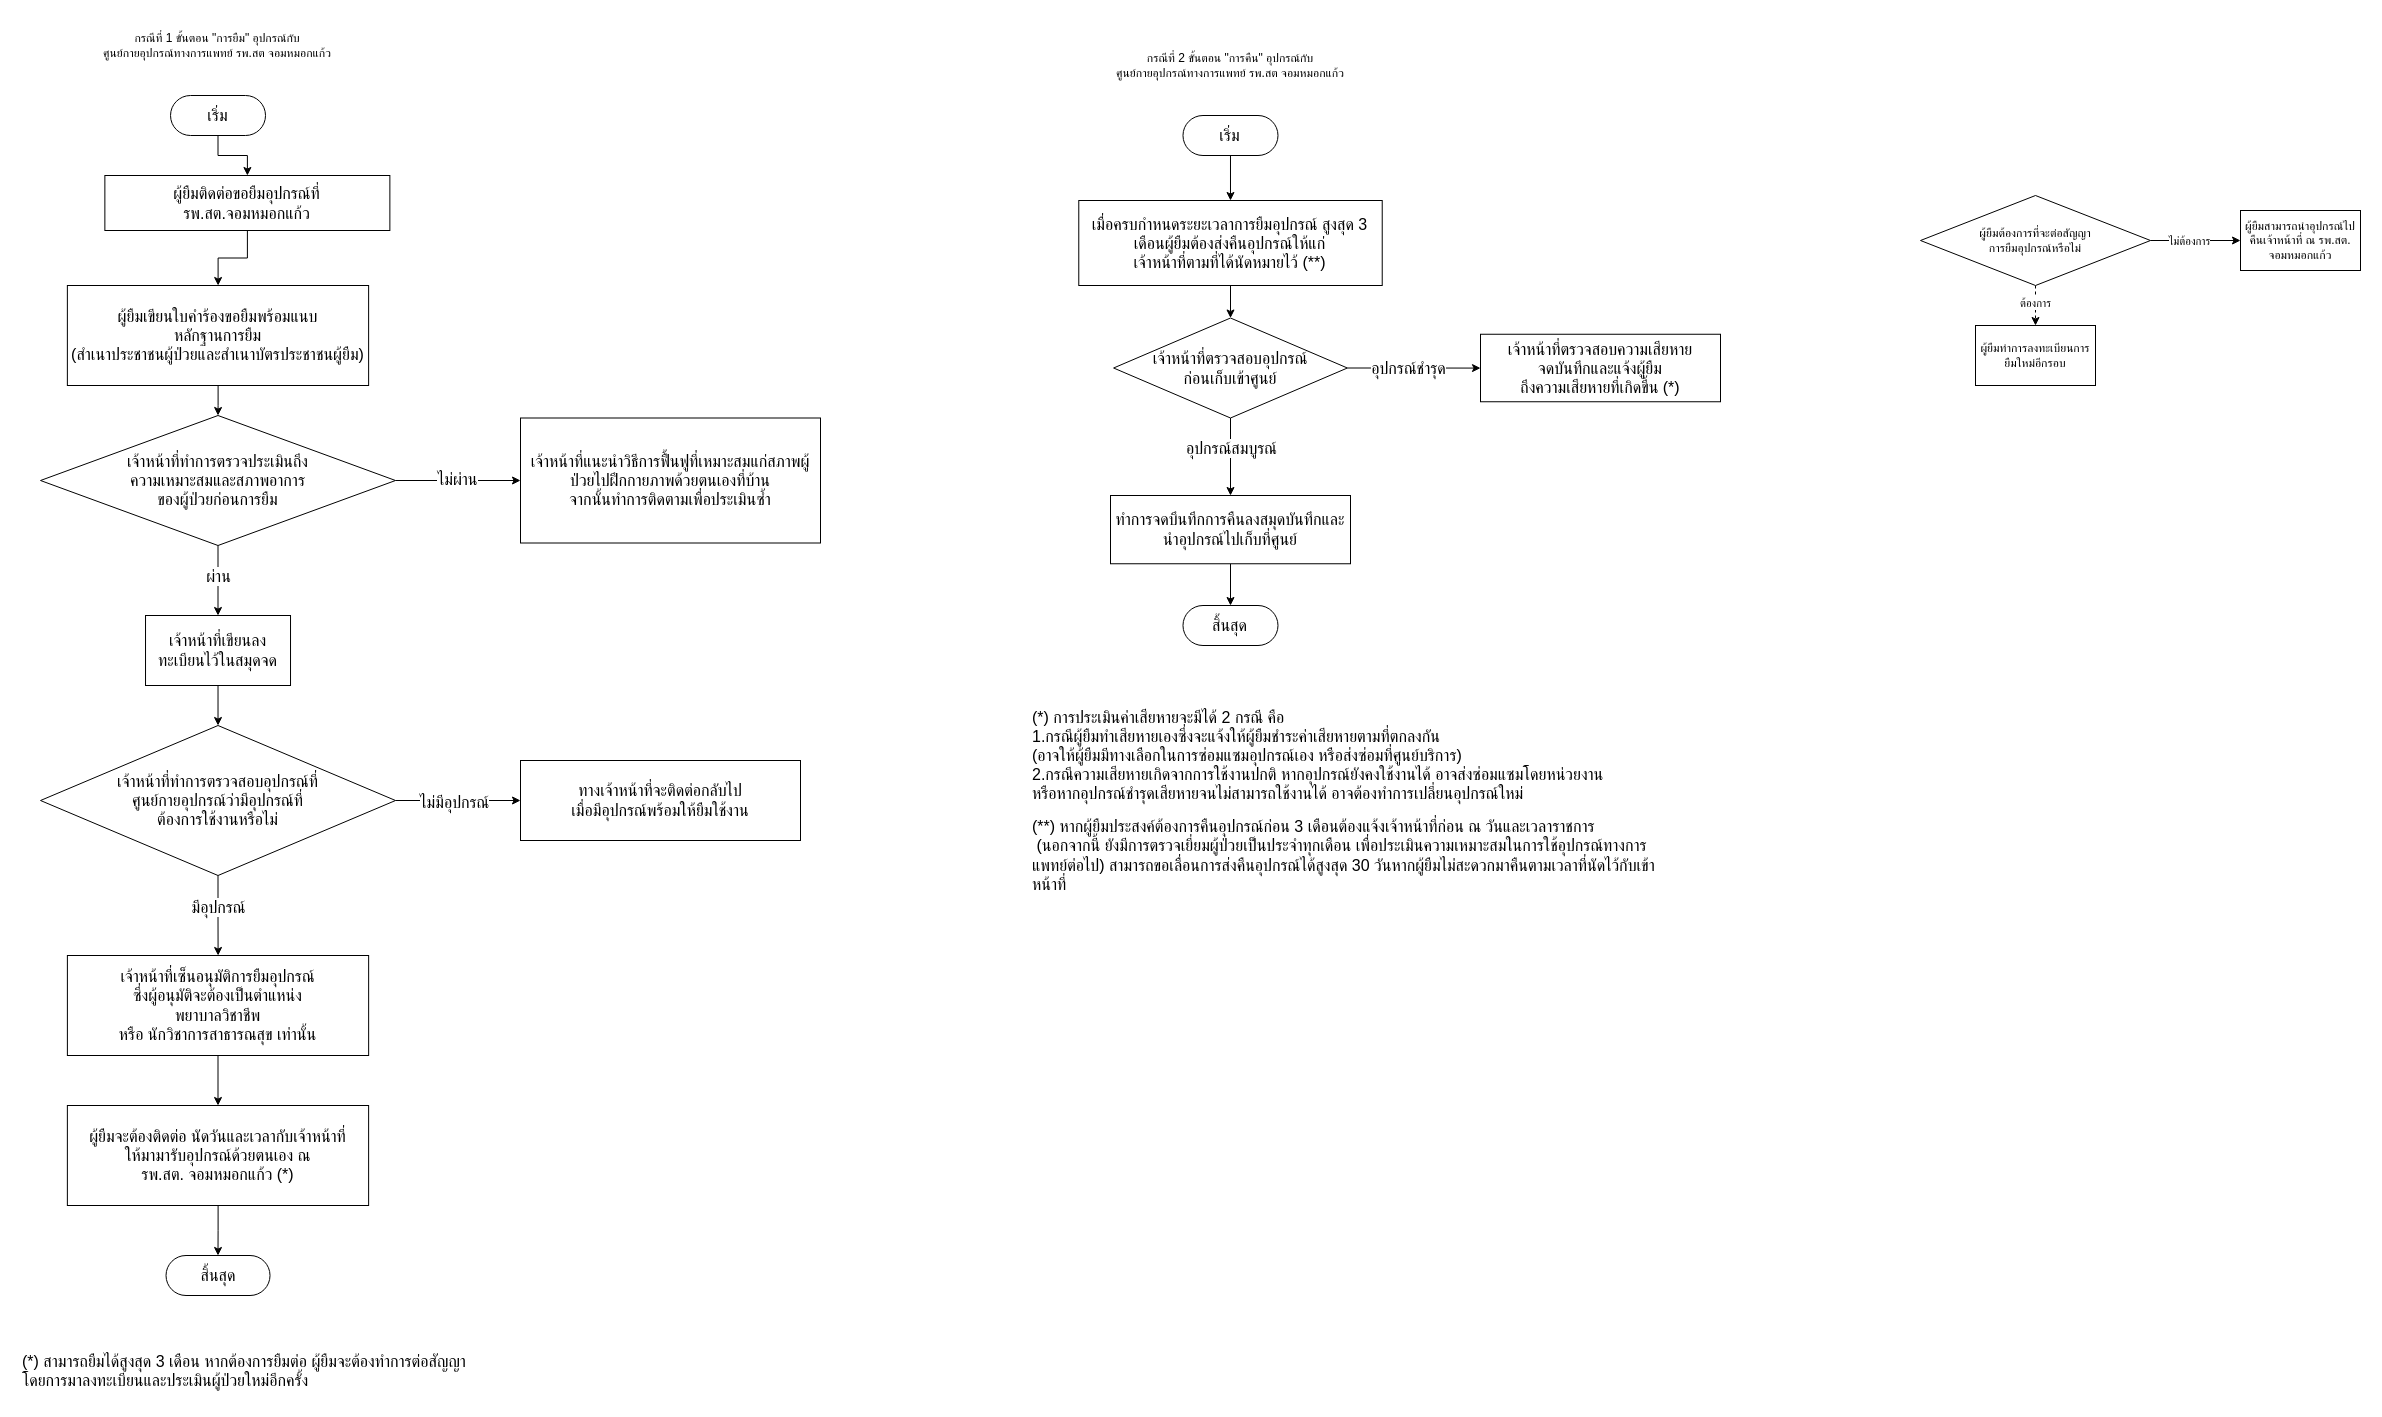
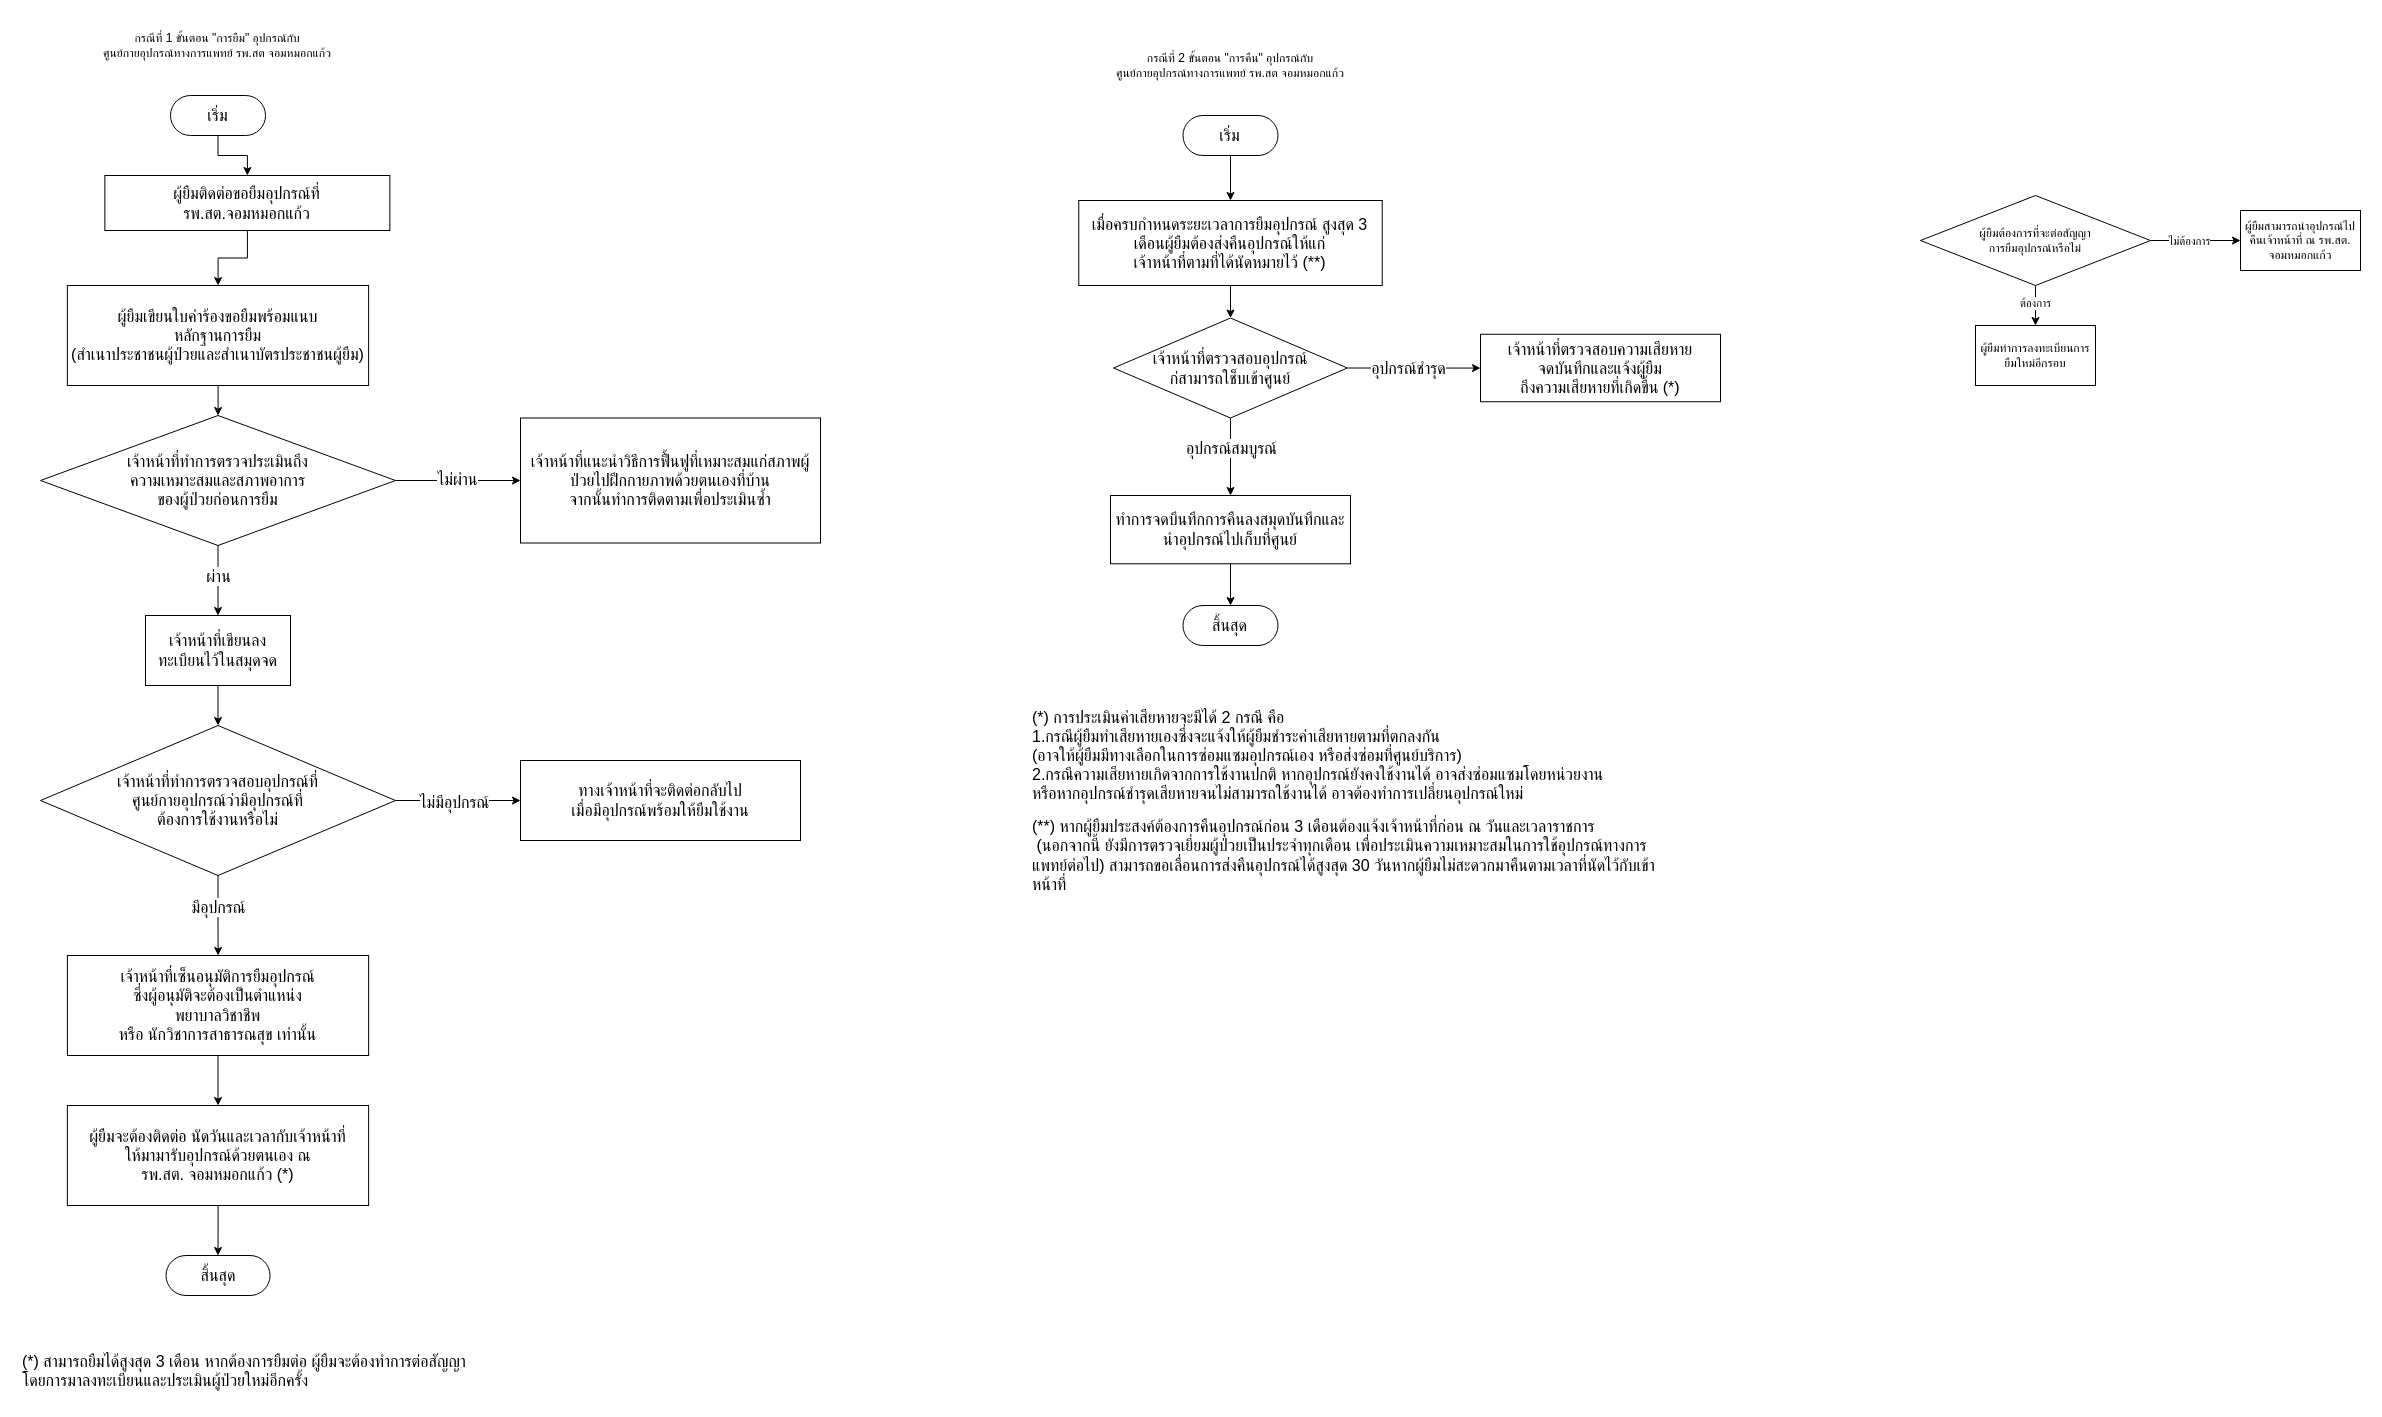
edge "ผู้ยืมต้องการที่จะต่อสัญญา การยืมอุปกรณ์หรือไม่" -> "ผู้ยืมทำการลงทะเบียนการยืมใหม่อีกรอบ": style dashed -> solid
node "เจ้าหน้าที่ตรวจสอบอุปกรณ์ ก่อนเก็บเข้าศูนย์": label "เจ้าหน้าที่ตรวจสอบอุปกรณ์ ก่อนเก็บเข้าศูนย์" -> "เจ้าหน้าที่ตรวจสอบอุปกรณ์ ก่สามารถใช็บเข้าศูนย์"
